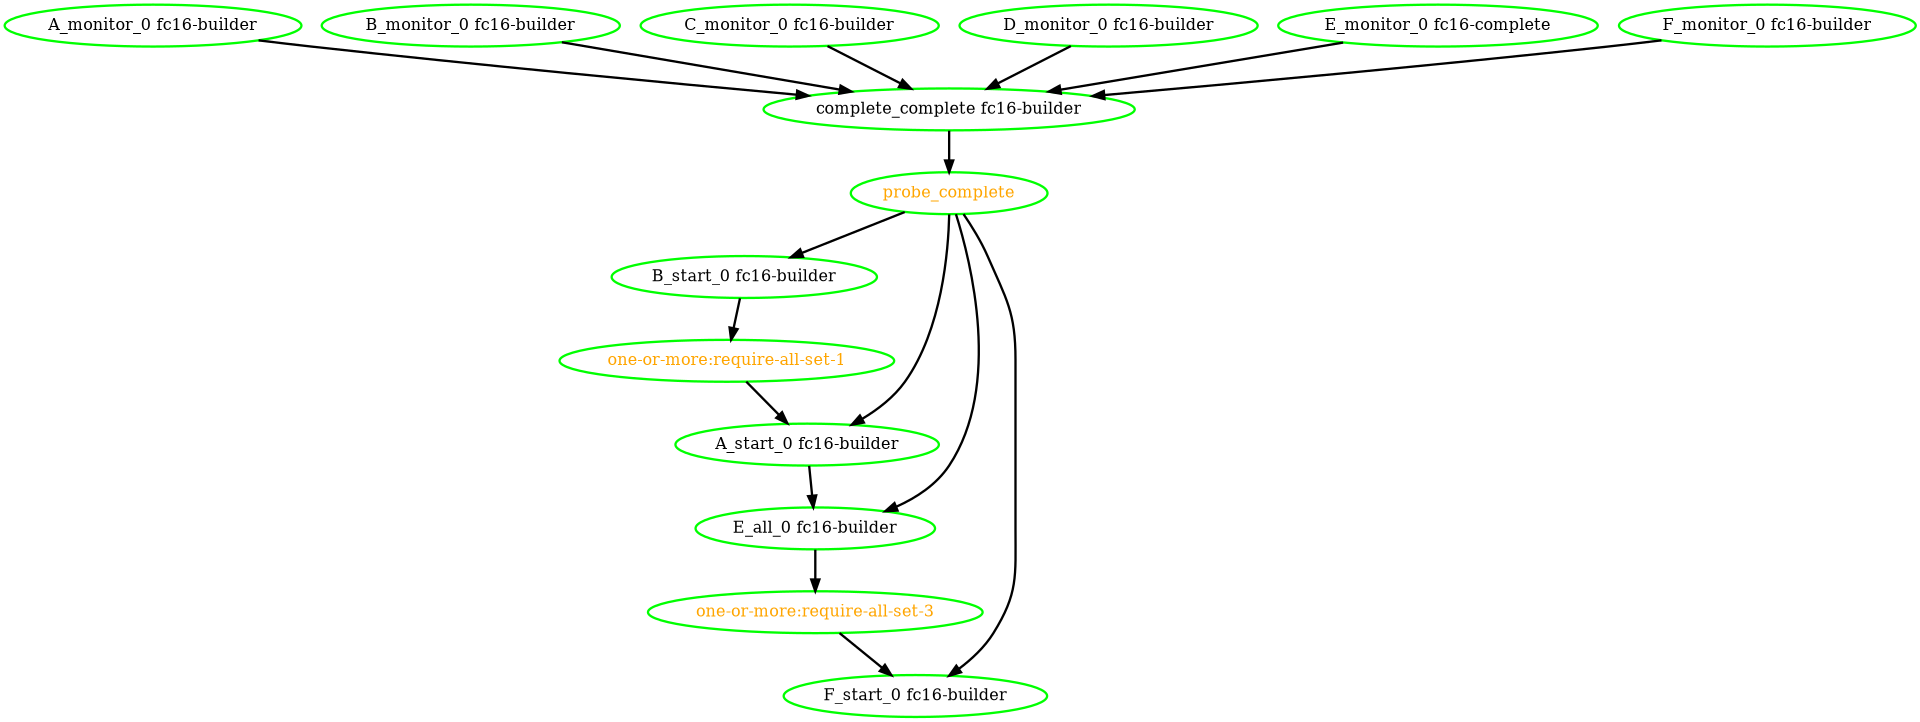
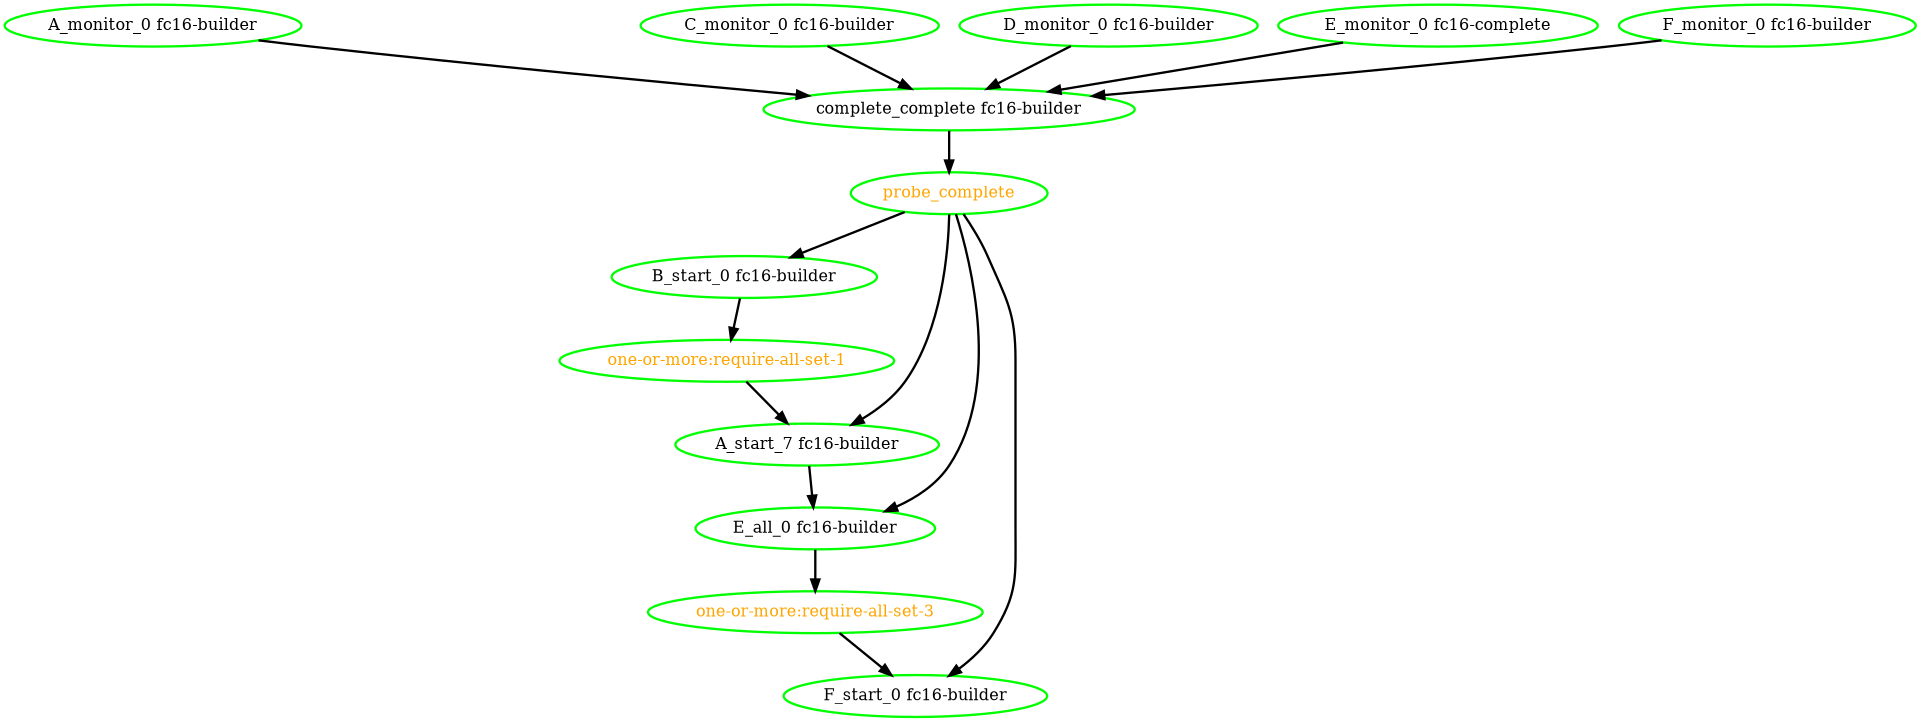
node "B_monitor_0 fc16-builder": removed
node "A_start_0 fc16-builder": label "A_start_0 fc16-builder" -> "A_start_7 fc16-builder"
